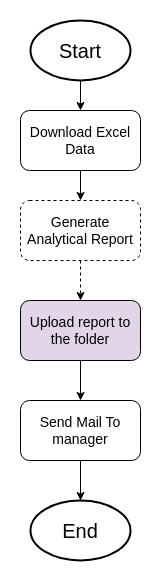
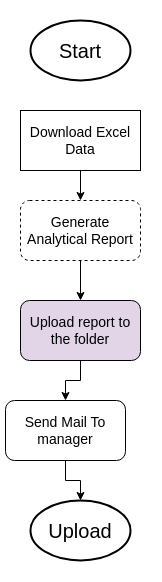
edge "Start" -> "Download Excel Data": removed
node "Download Excel Data": shape rounded rectangle -> rectangle
edge "Generate Analytical Report" -> "Upload report to the folder": style dashed -> solid
node "Send Mail To manager": moved (81, 431) -> (66, 431)
node "End": label "End" -> "Upload"
